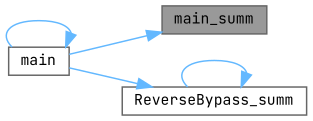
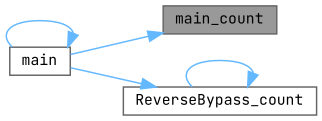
node "main_summ": label "main_summ" -> "main_count"
node "ReverseBypass_summ": label "ReverseBypass_summ" -> "ReverseBypass_count"
